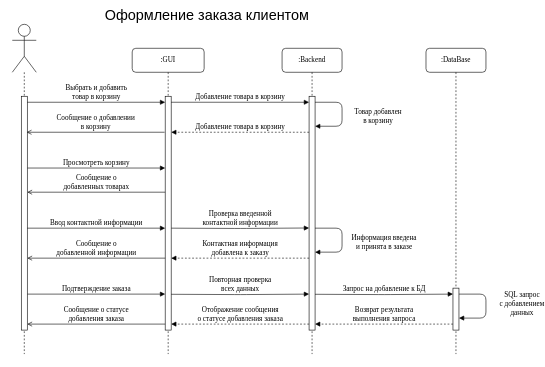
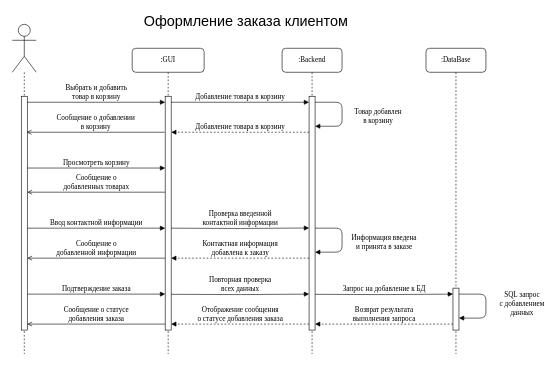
node "Оформление заказа клиентом": moved (207, 15) -> (246, 21)
